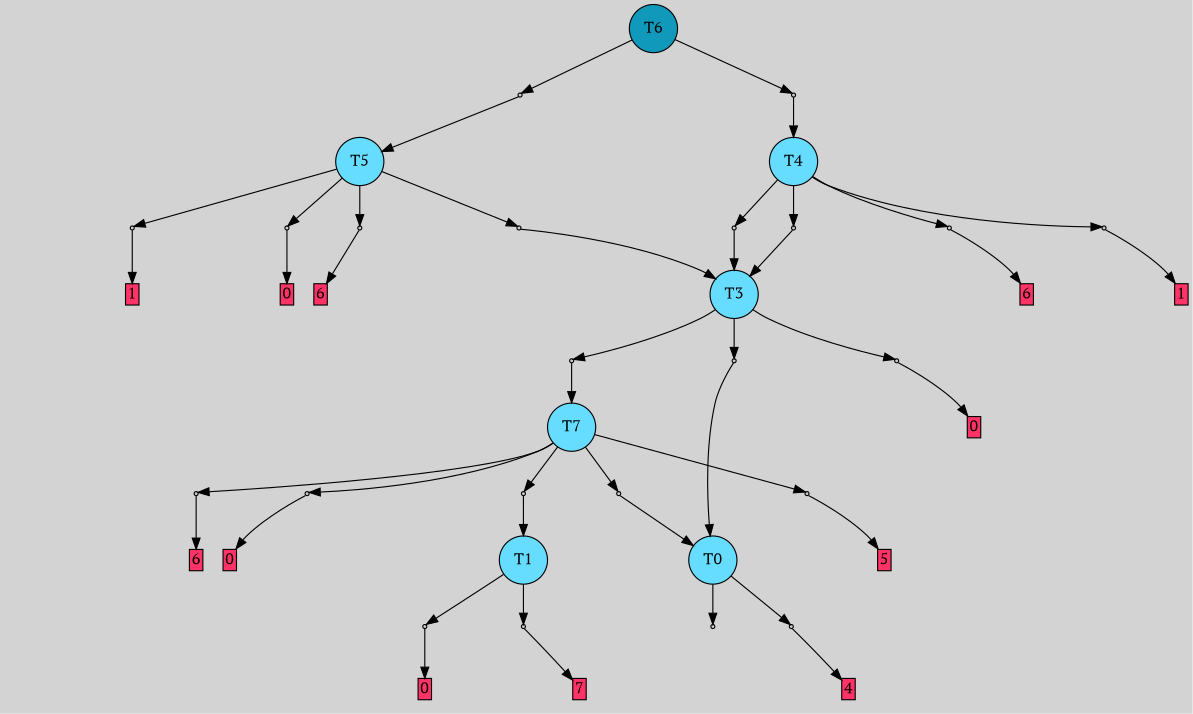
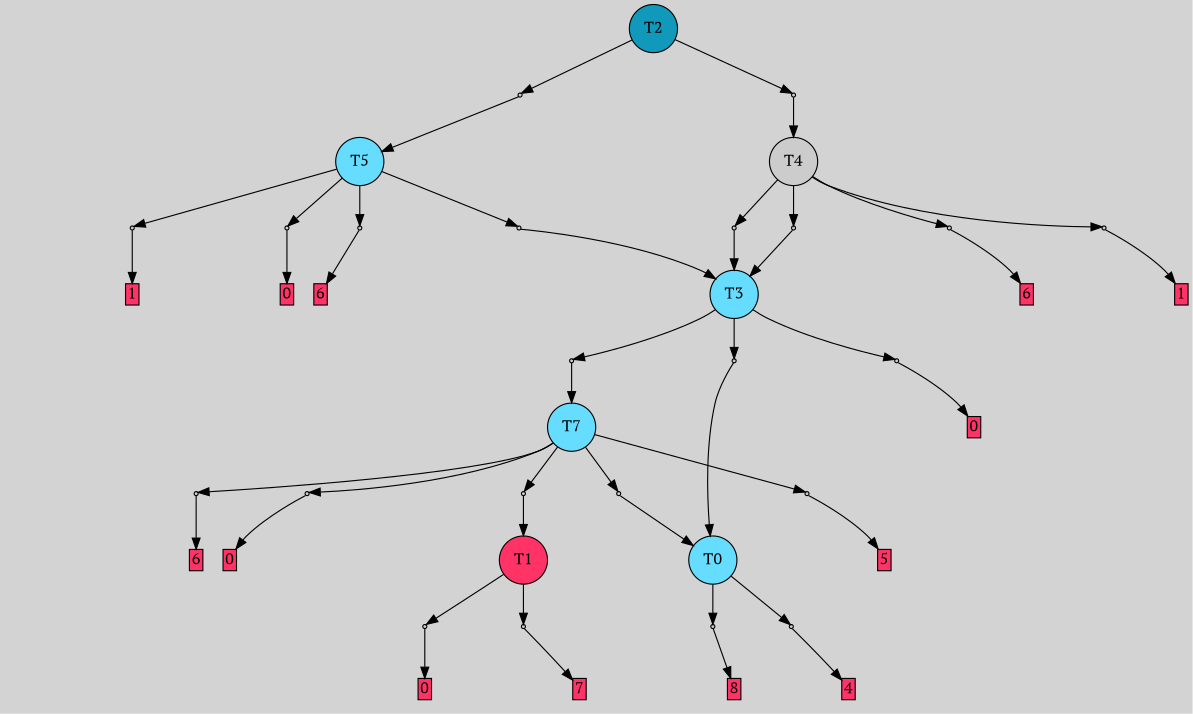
node "T6": label "T6" -> "T2"
node "T4": fillcolor #66ddff -> #cccccc
node "T1": fillcolor #66ddff -> #ff3366
node "8": added
